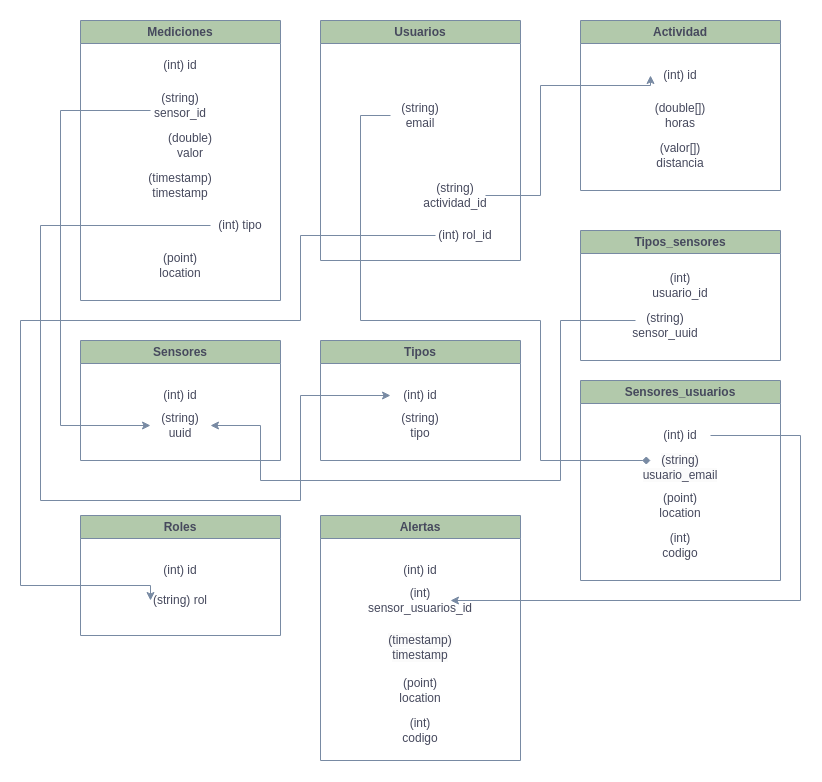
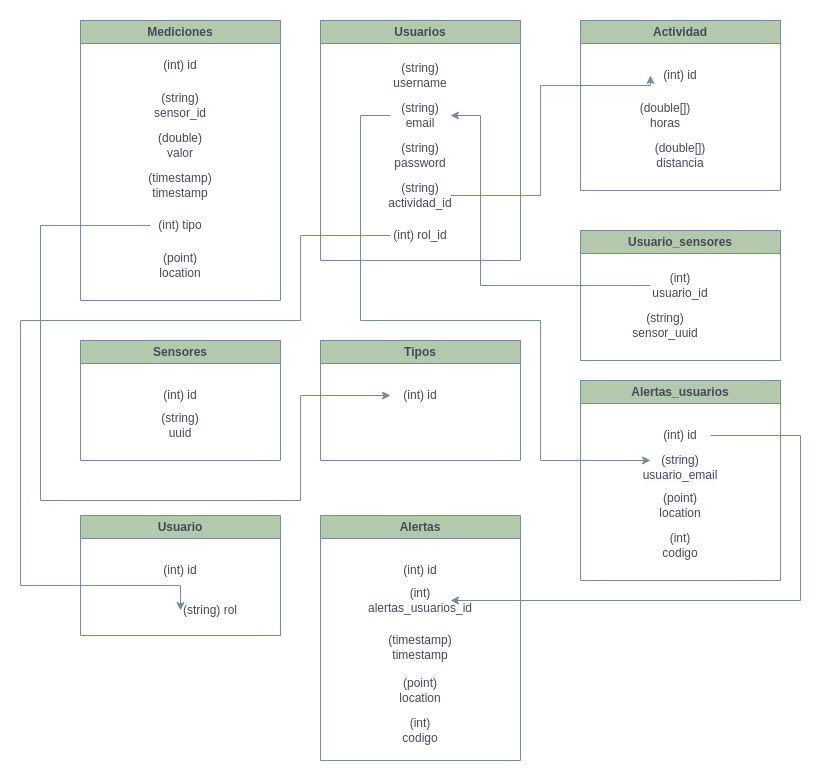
node "(string) username": added
node "(double[]) horas": moved (681, 116) -> (666, 116)
node "(double) valor": moved (191, 146) -> (181, 146)
node "(string) password": added
node "(valor[]) distancia": label "(valor[]) distancia" -> "(double[]) distancia"
node "(string) actividad_id": moved (456, 196) -> (421, 196)
node "(int) tipo": moved (241, 226) -> (181, 226)
node "(int) rol_id": moved (466, 236) -> (421, 236)
node "Tipos_sensores": label "Tipos_sensores" -> "Usuario_sensores"
edge "(string) sensor_id" -> "(string) uuid": removed
edge "(int) usuario_id" -> "(string) email": added
node "Sensores_usuarios": label "Sensores_usuarios" -> "Alertas_usuarios"
node "(string) tipo": removed
edge "(string) email" -> "(string) usuario_email": arrowhead diamond -> classic
edge "(string) sensor_uuid" -> "(string) uuid": removed
node "Roles": label "Roles" -> "Usuario"
node "(string) rol": moved (181, 601) -> (211, 611)
node "(int) sensor_usuarios_id": label "(int) sensor_usuarios_id" -> "(int) alertas_usuarios_id"
